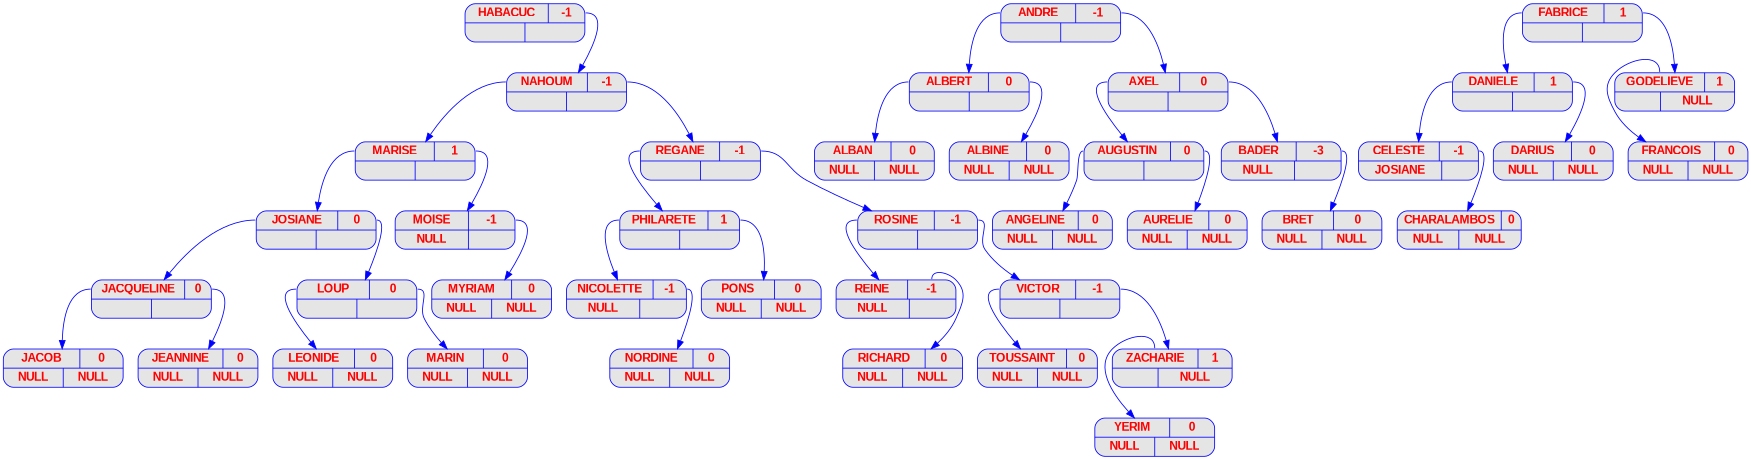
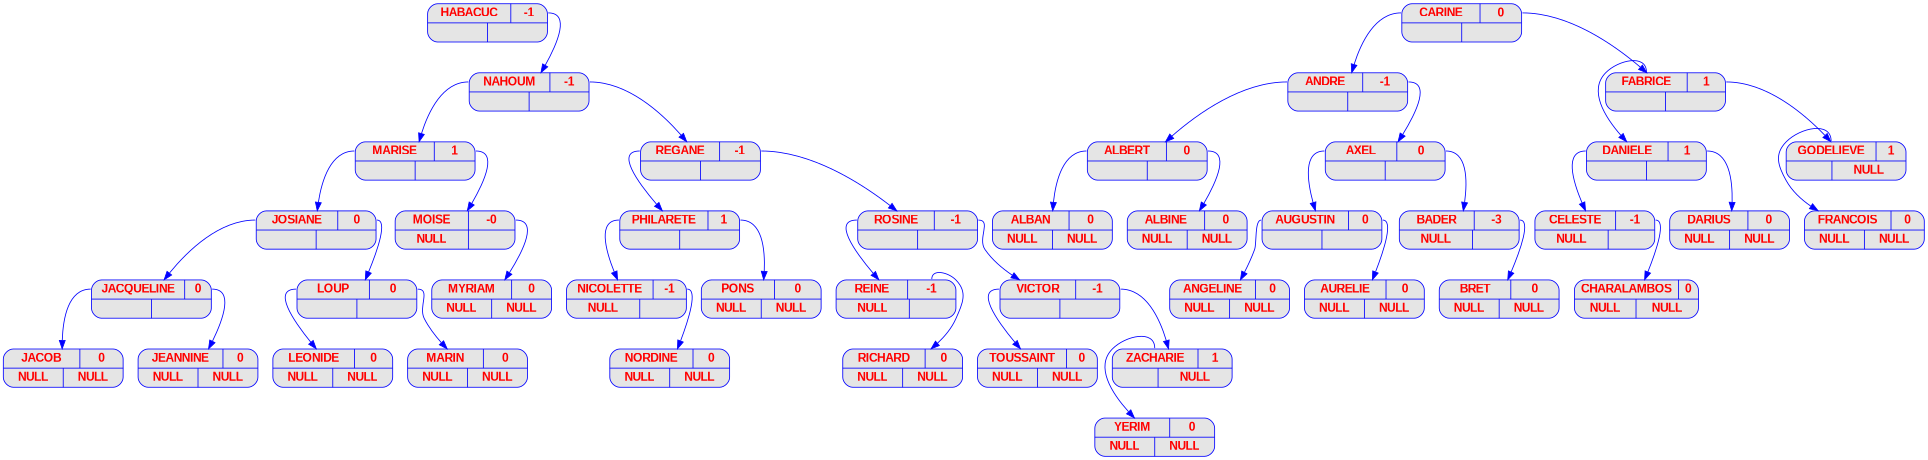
node "CARINE": added
node "CELESTE": text "JOSIANE" -> "NULL"
node "MOISE": text "-1" -> "-0"
